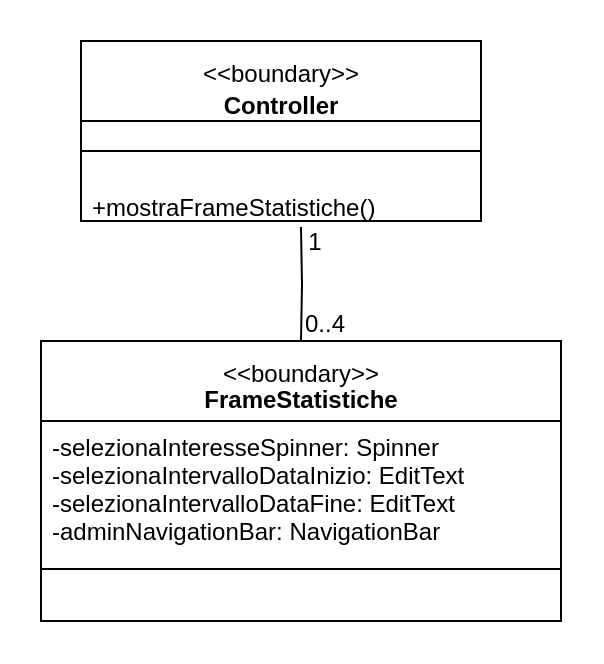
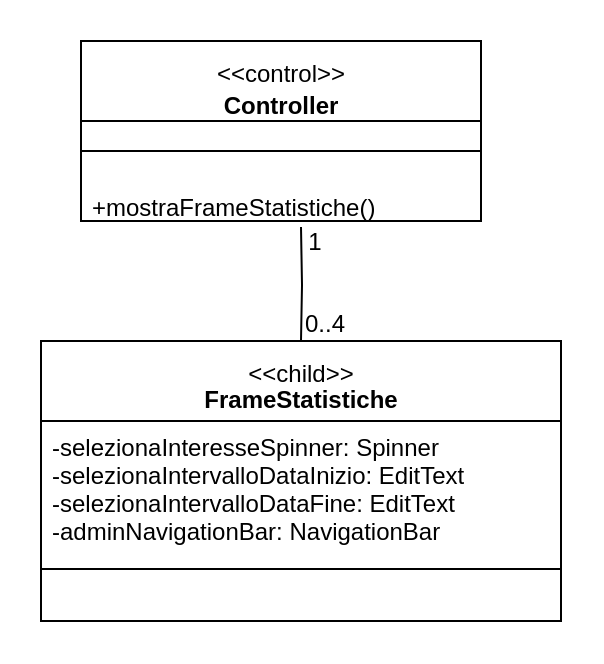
node "<<boundary>> Controller": label "<<boundary>> Controller" -> "<<control>> Controller"
node "<<boundary>> FrameStatistiche": label "<<boundary>> FrameStatistiche" -> "<<child>> FrameStatistiche"
